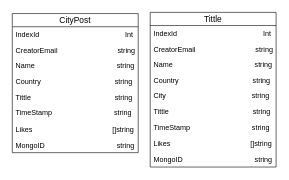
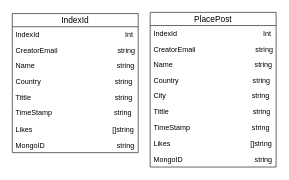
node "Tittle": label "Tittle" -> "PlacePost"
node "CityPost": label "CityPost" -> "IndexId"
